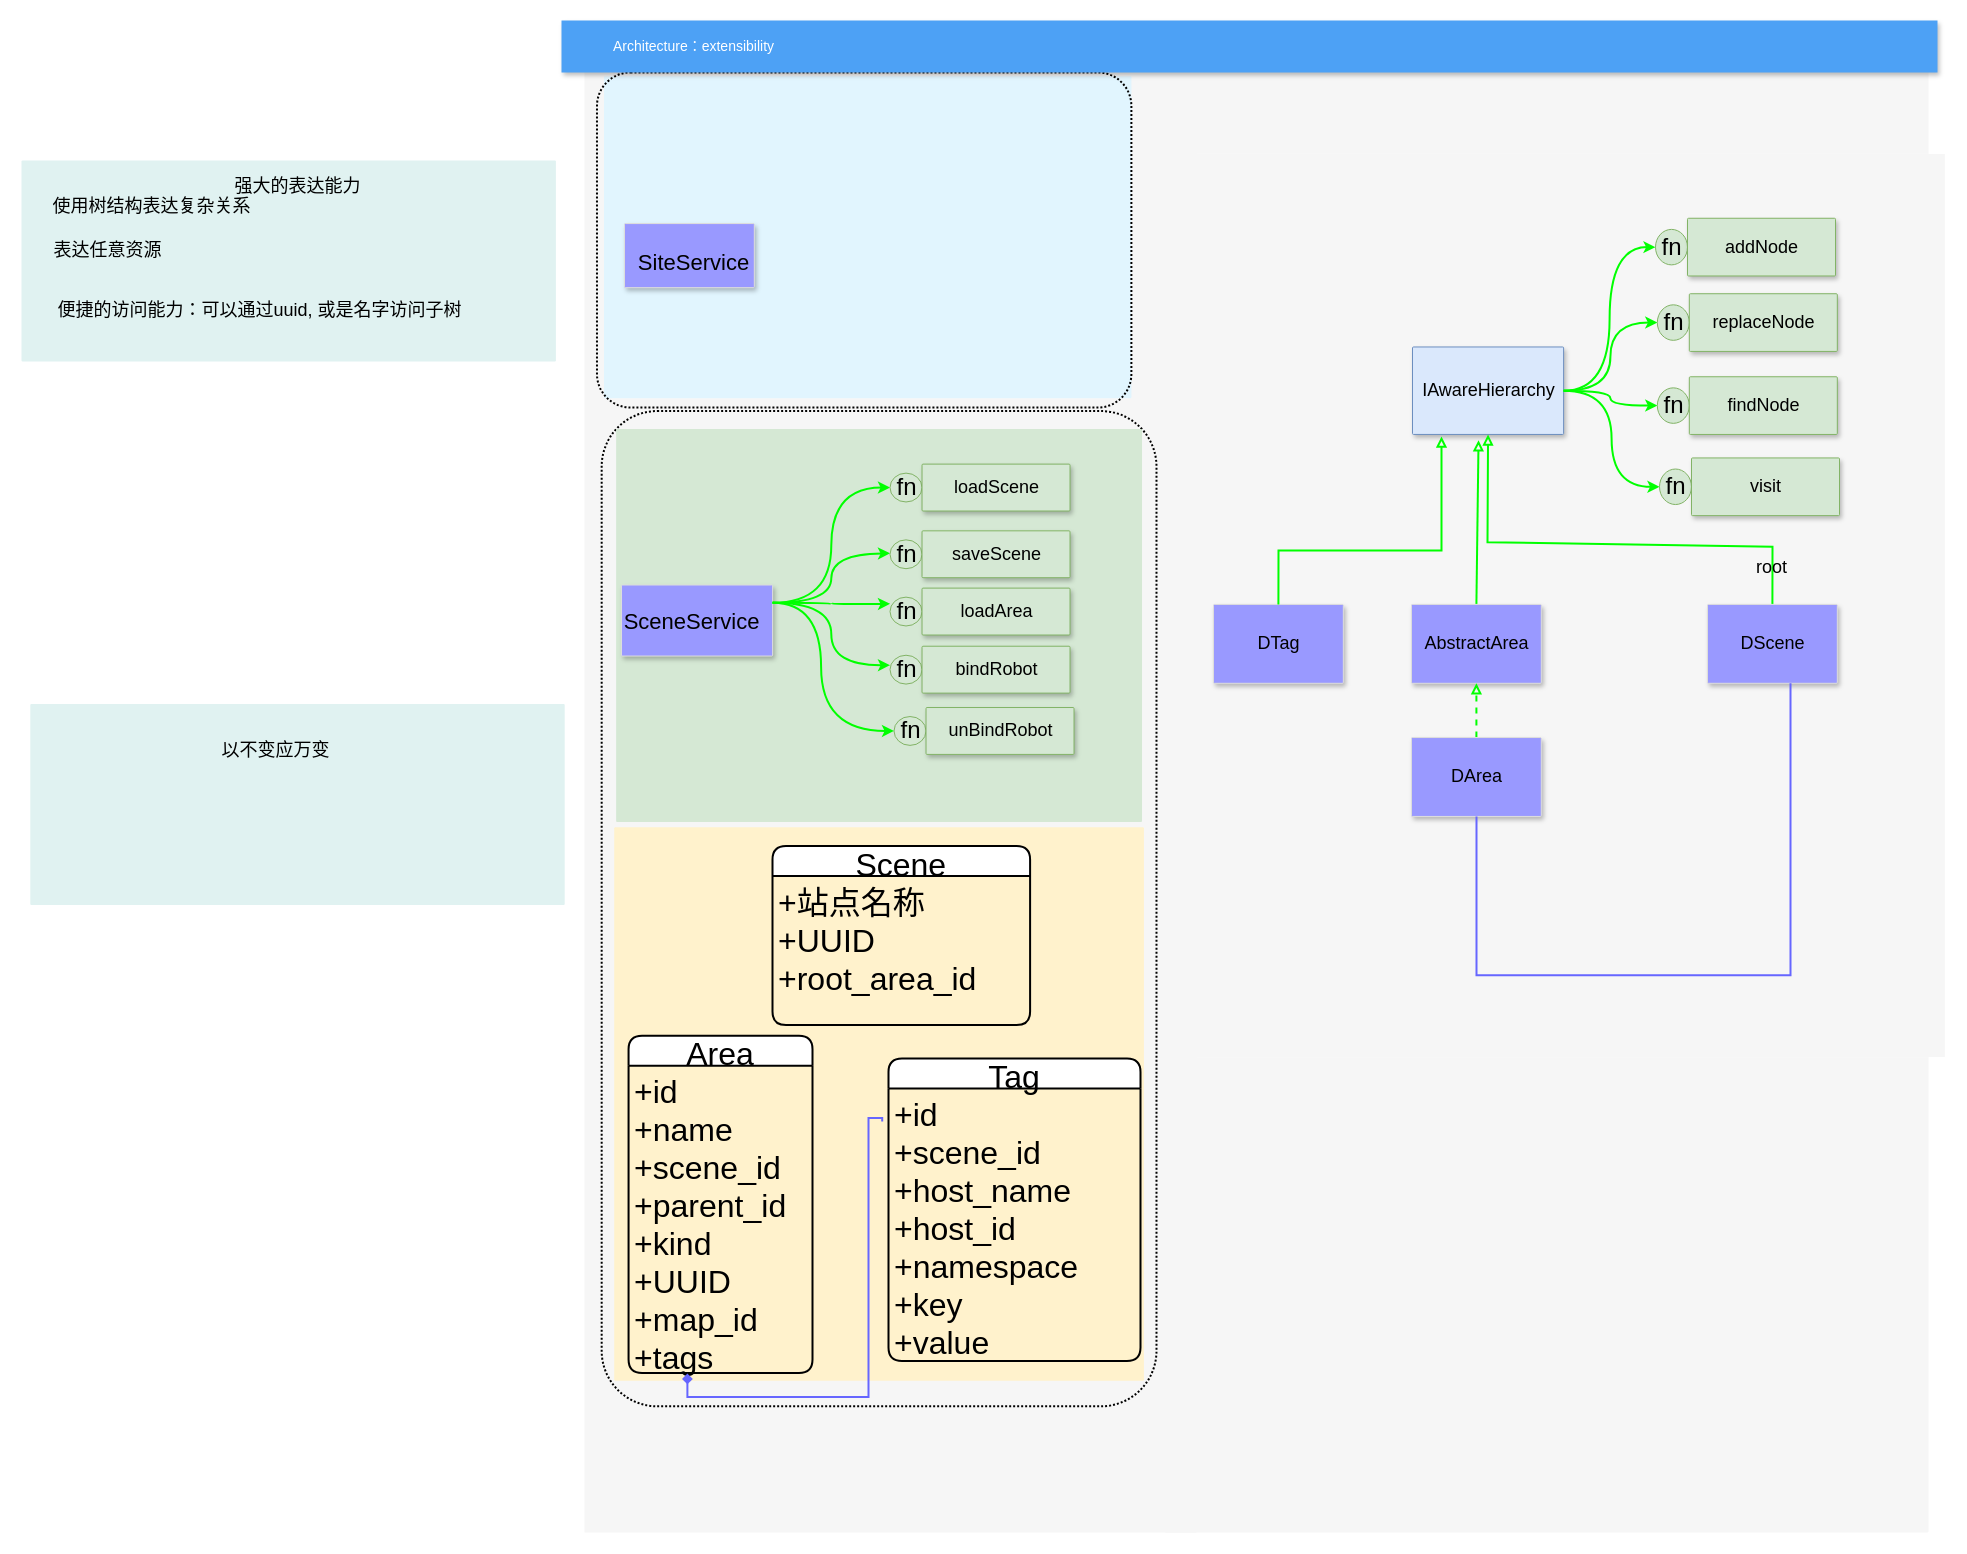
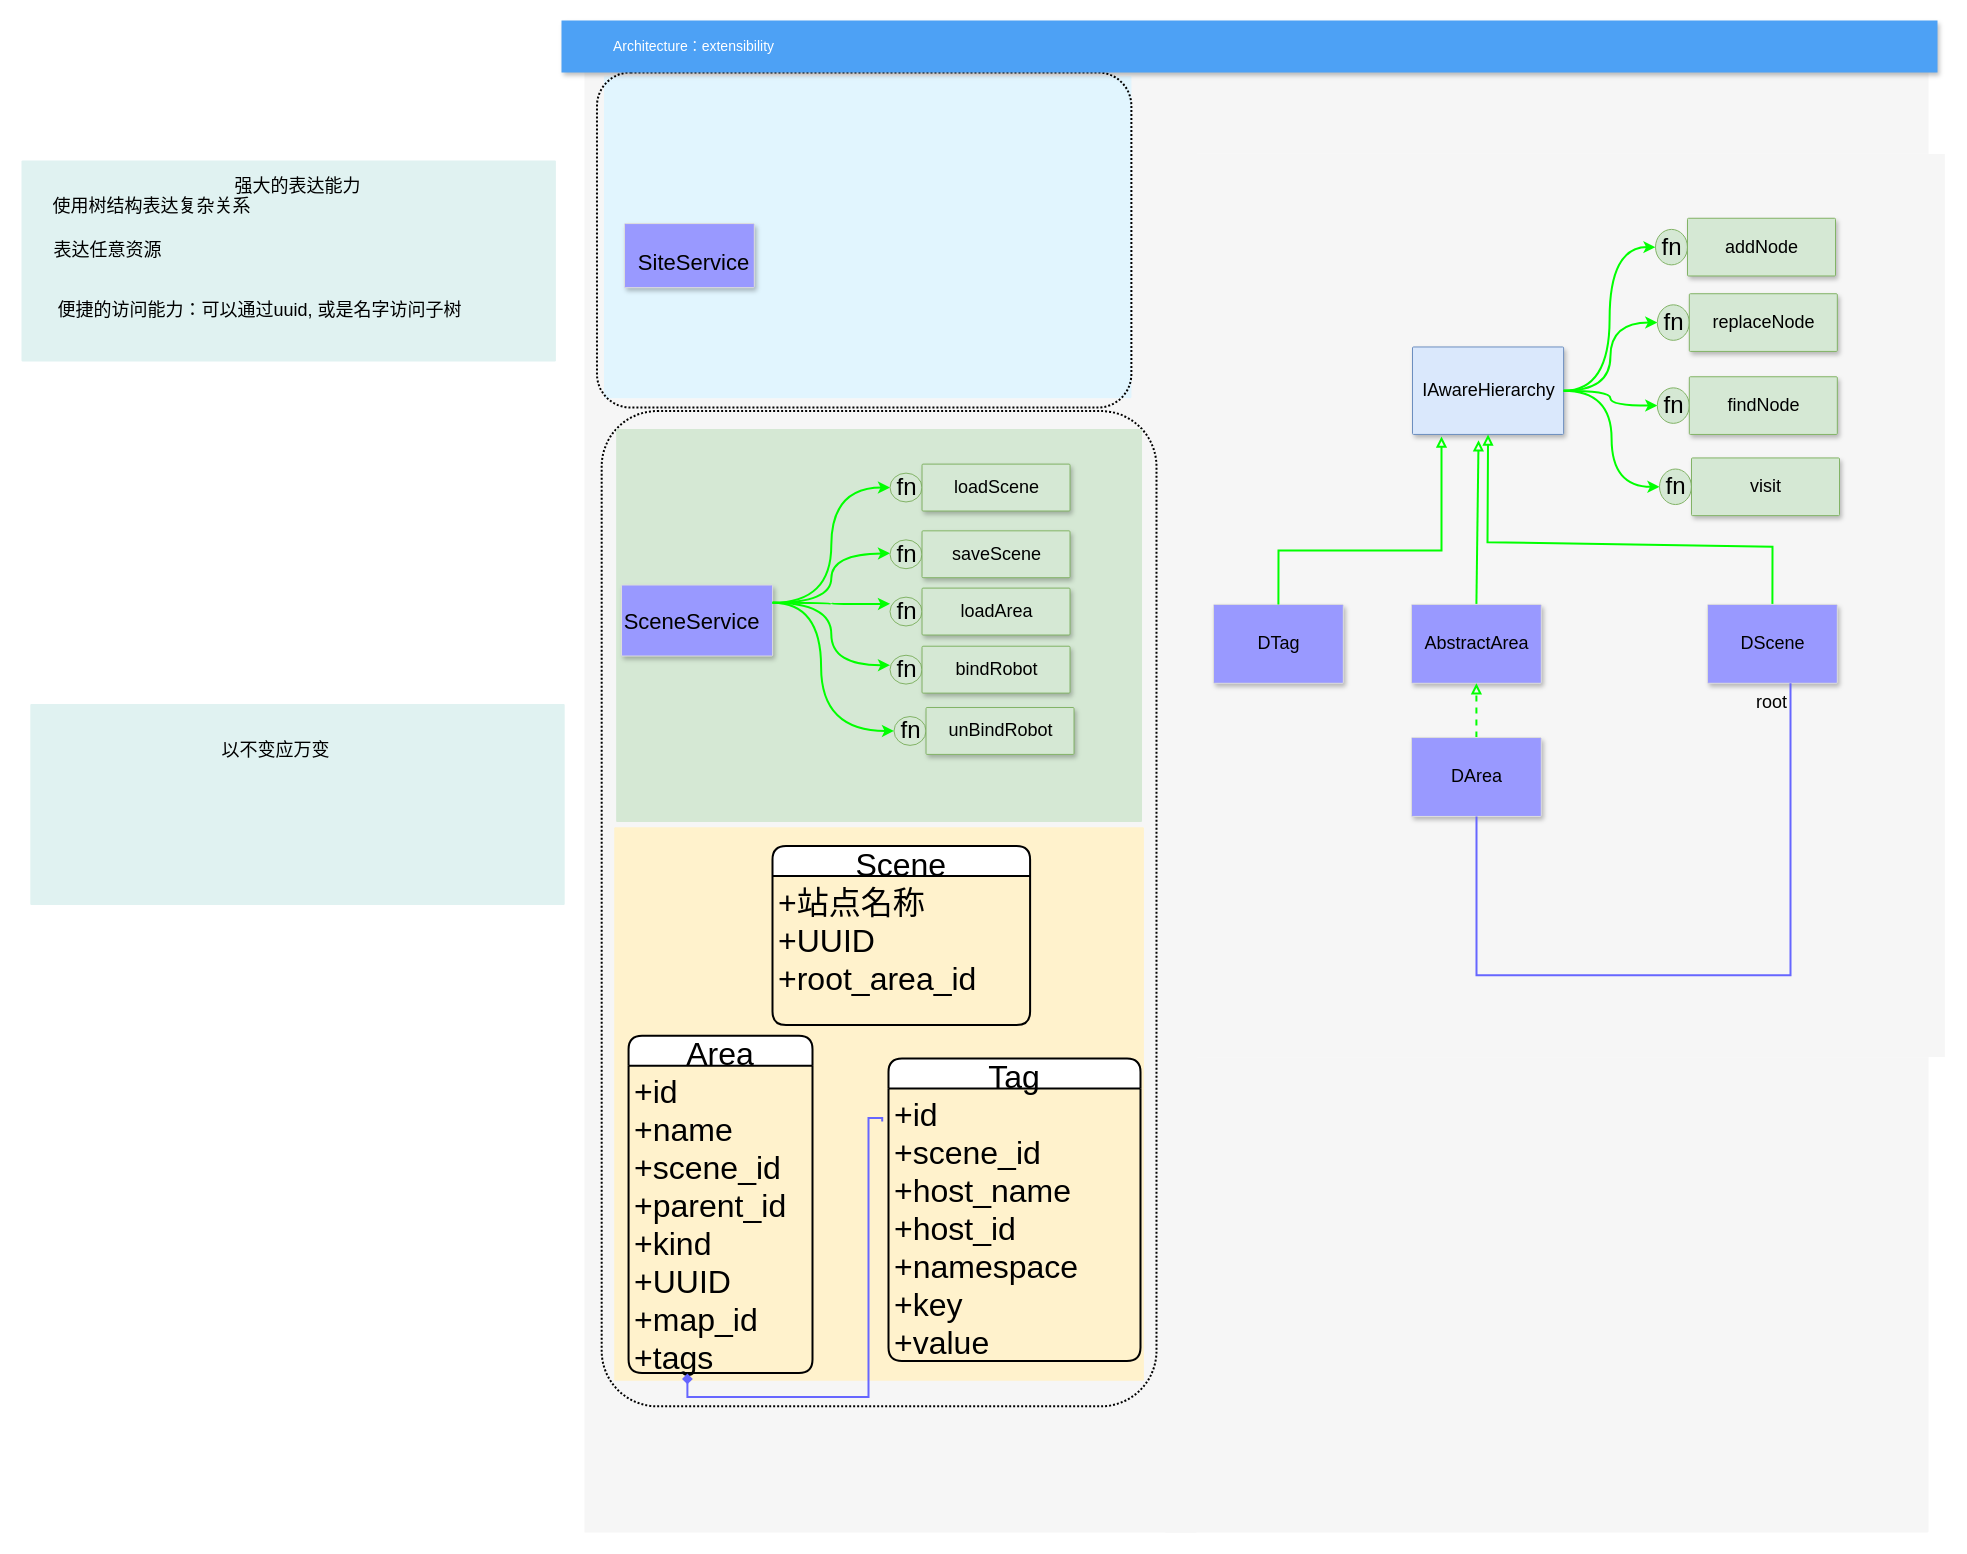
node "root": moved (1772, 568) -> (1772, 703)
